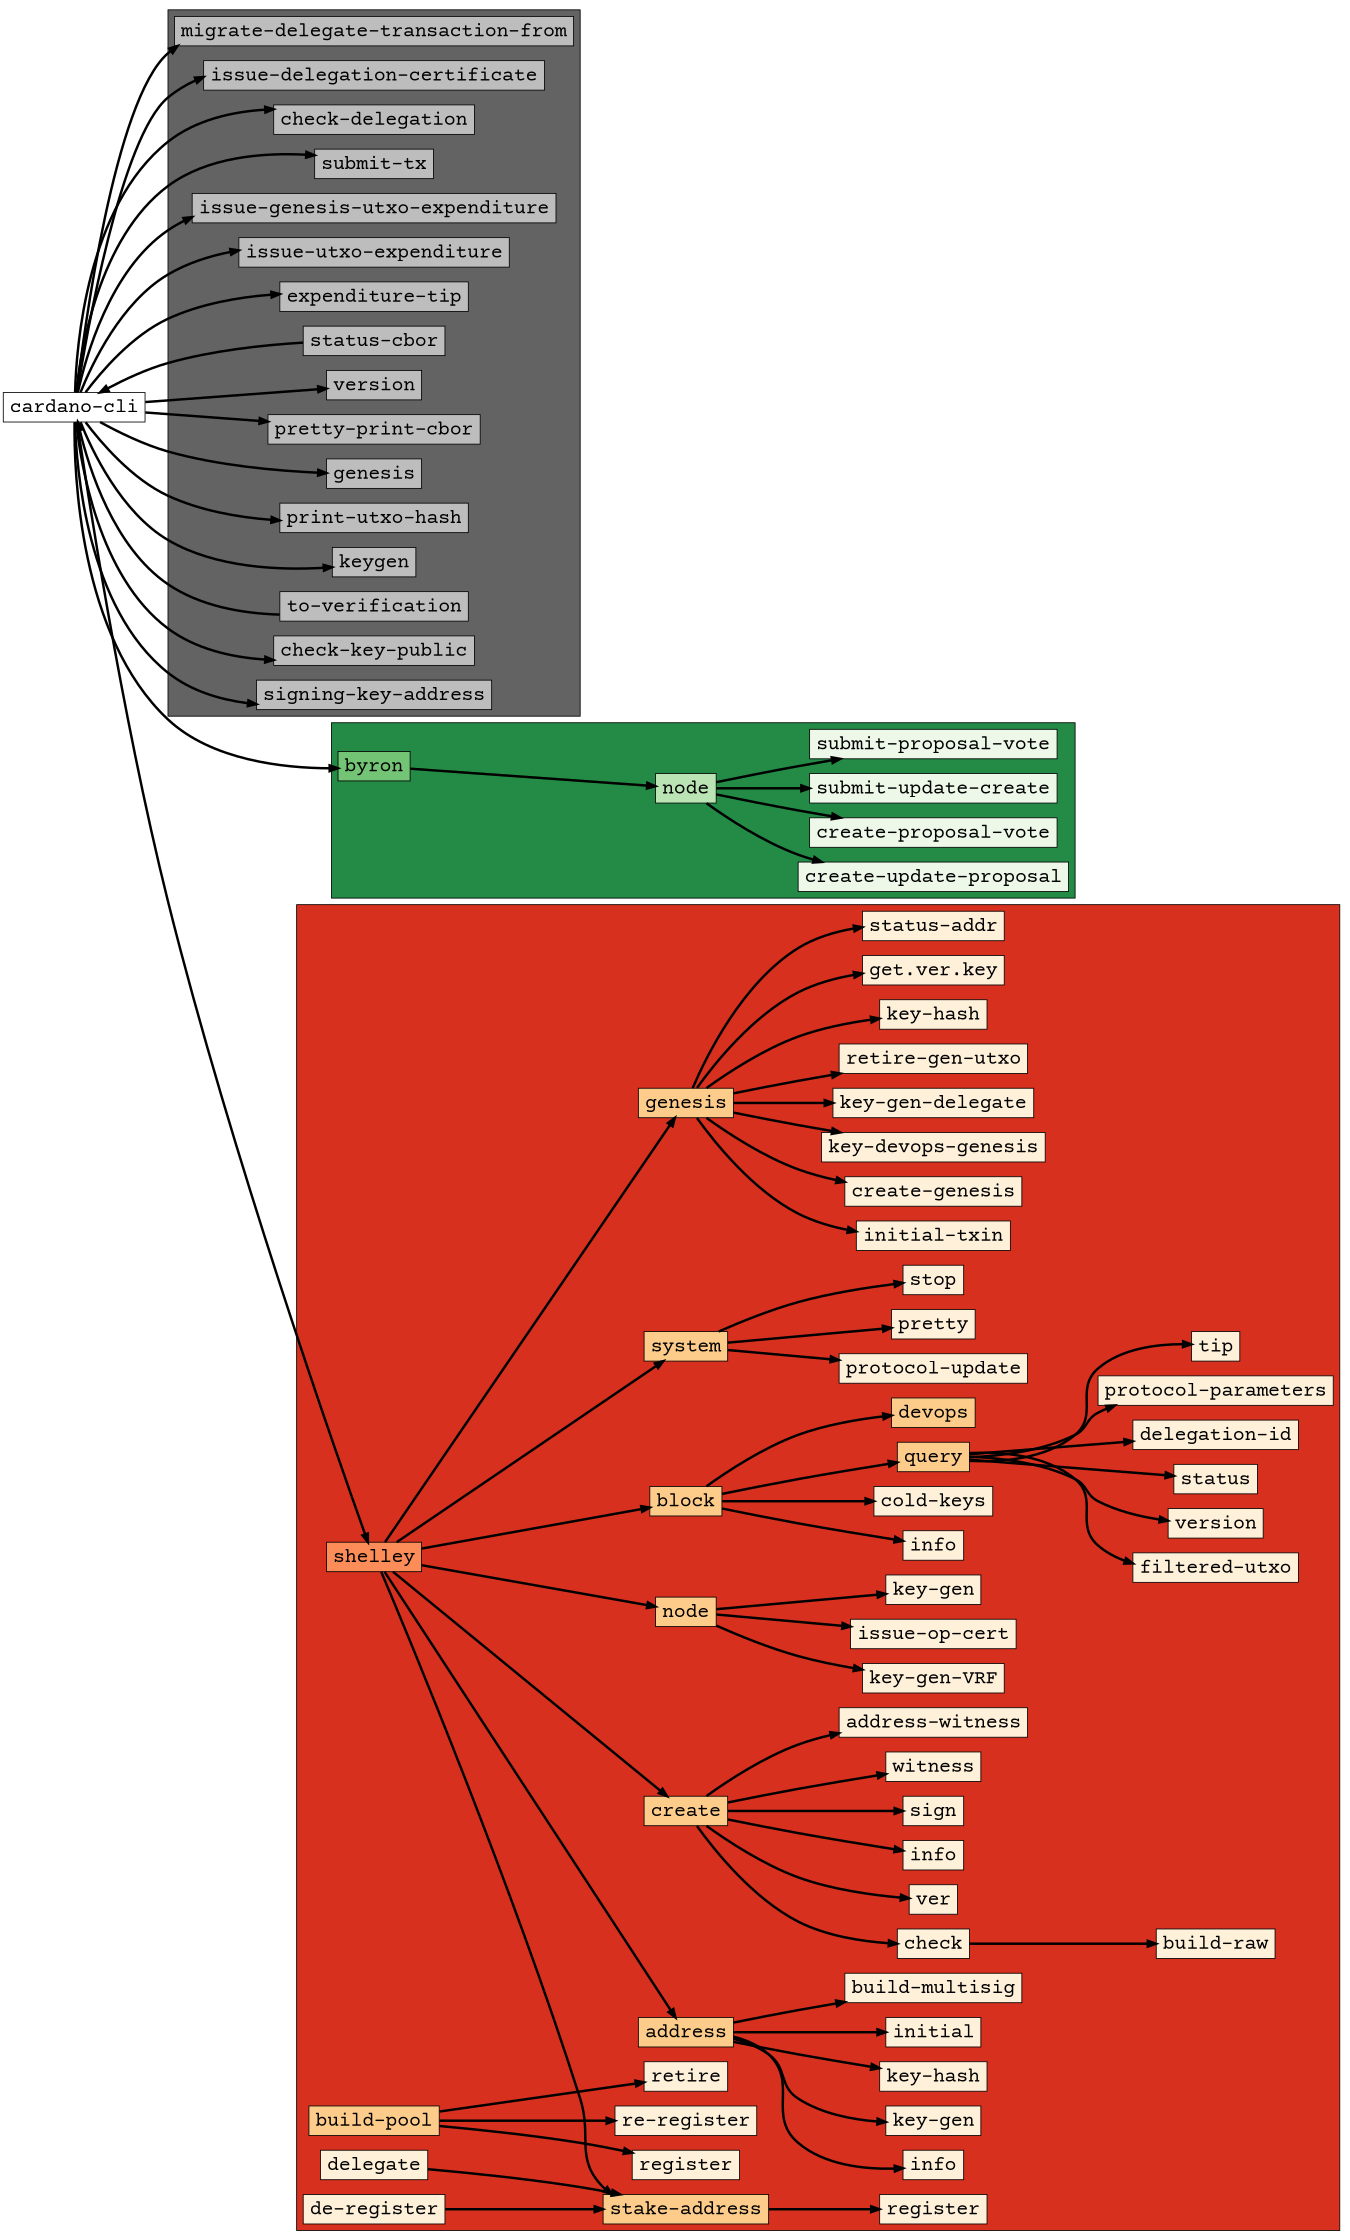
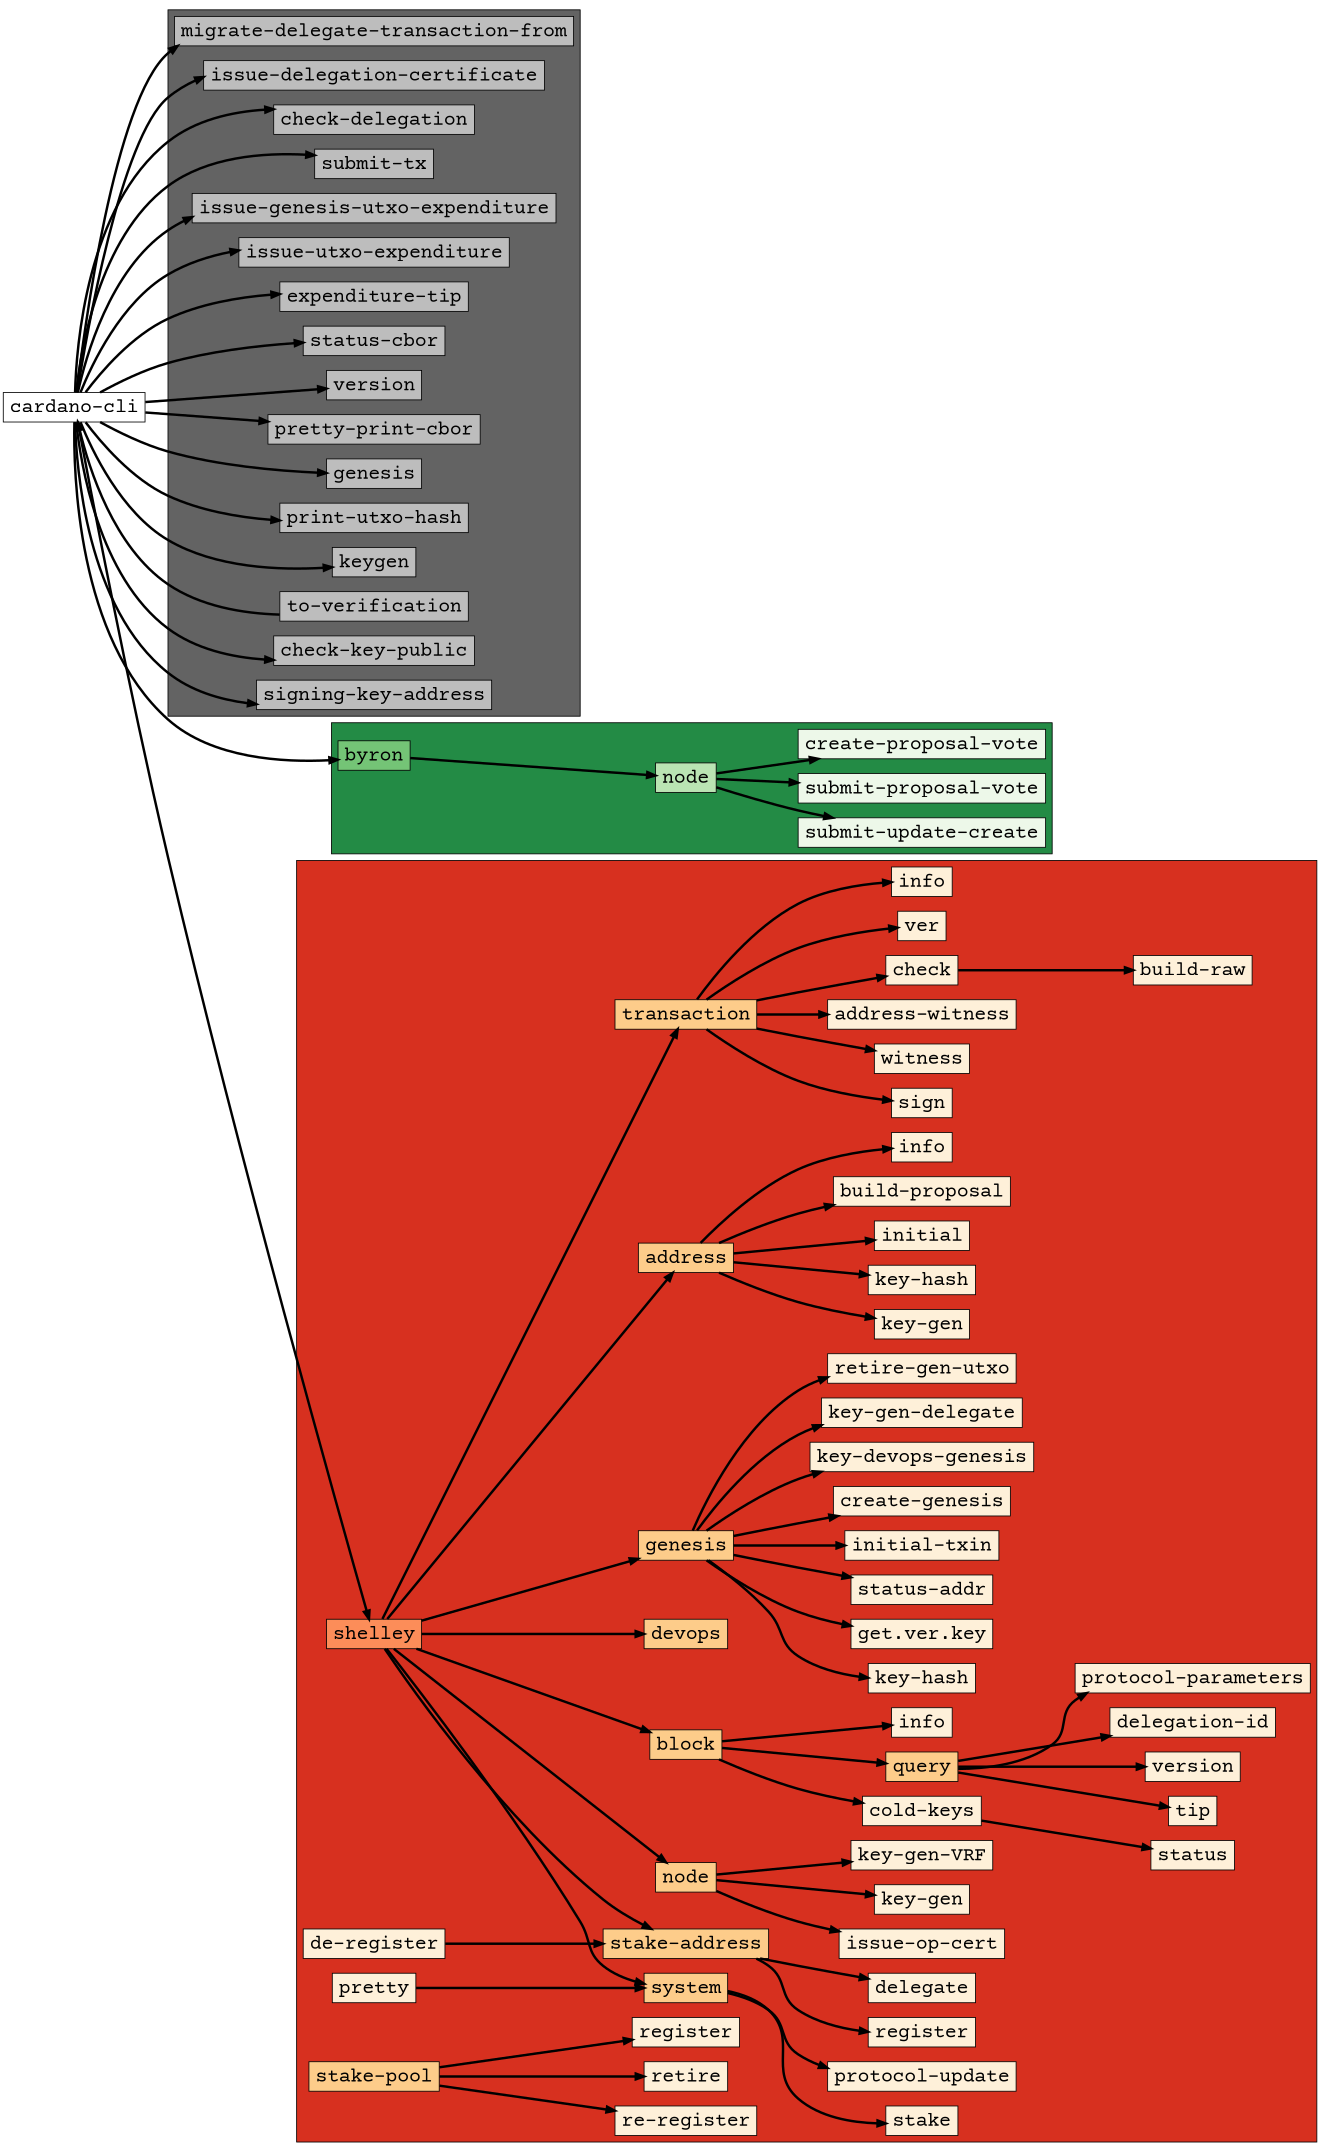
edge "status-cbor" -> "cardano-cli": reversed
node "create-update-proposal": removed
node "stop": label "stop" -> "stake"
edge "system" -> "pretty": reversed
edge "block" -> "devops": now "shelley" -> "devops"
edge "query" -> "status": now "cold-keys" -> "status"
node "filtered-utxo": removed
node "create": label "create" -> "transaction"
node "build-multisig": label "build-multisig" -> "build-proposal"
node "build-pool": label "build-pool" -> "stake-pool"
edge "delegate" -> "stake-address": reversed
